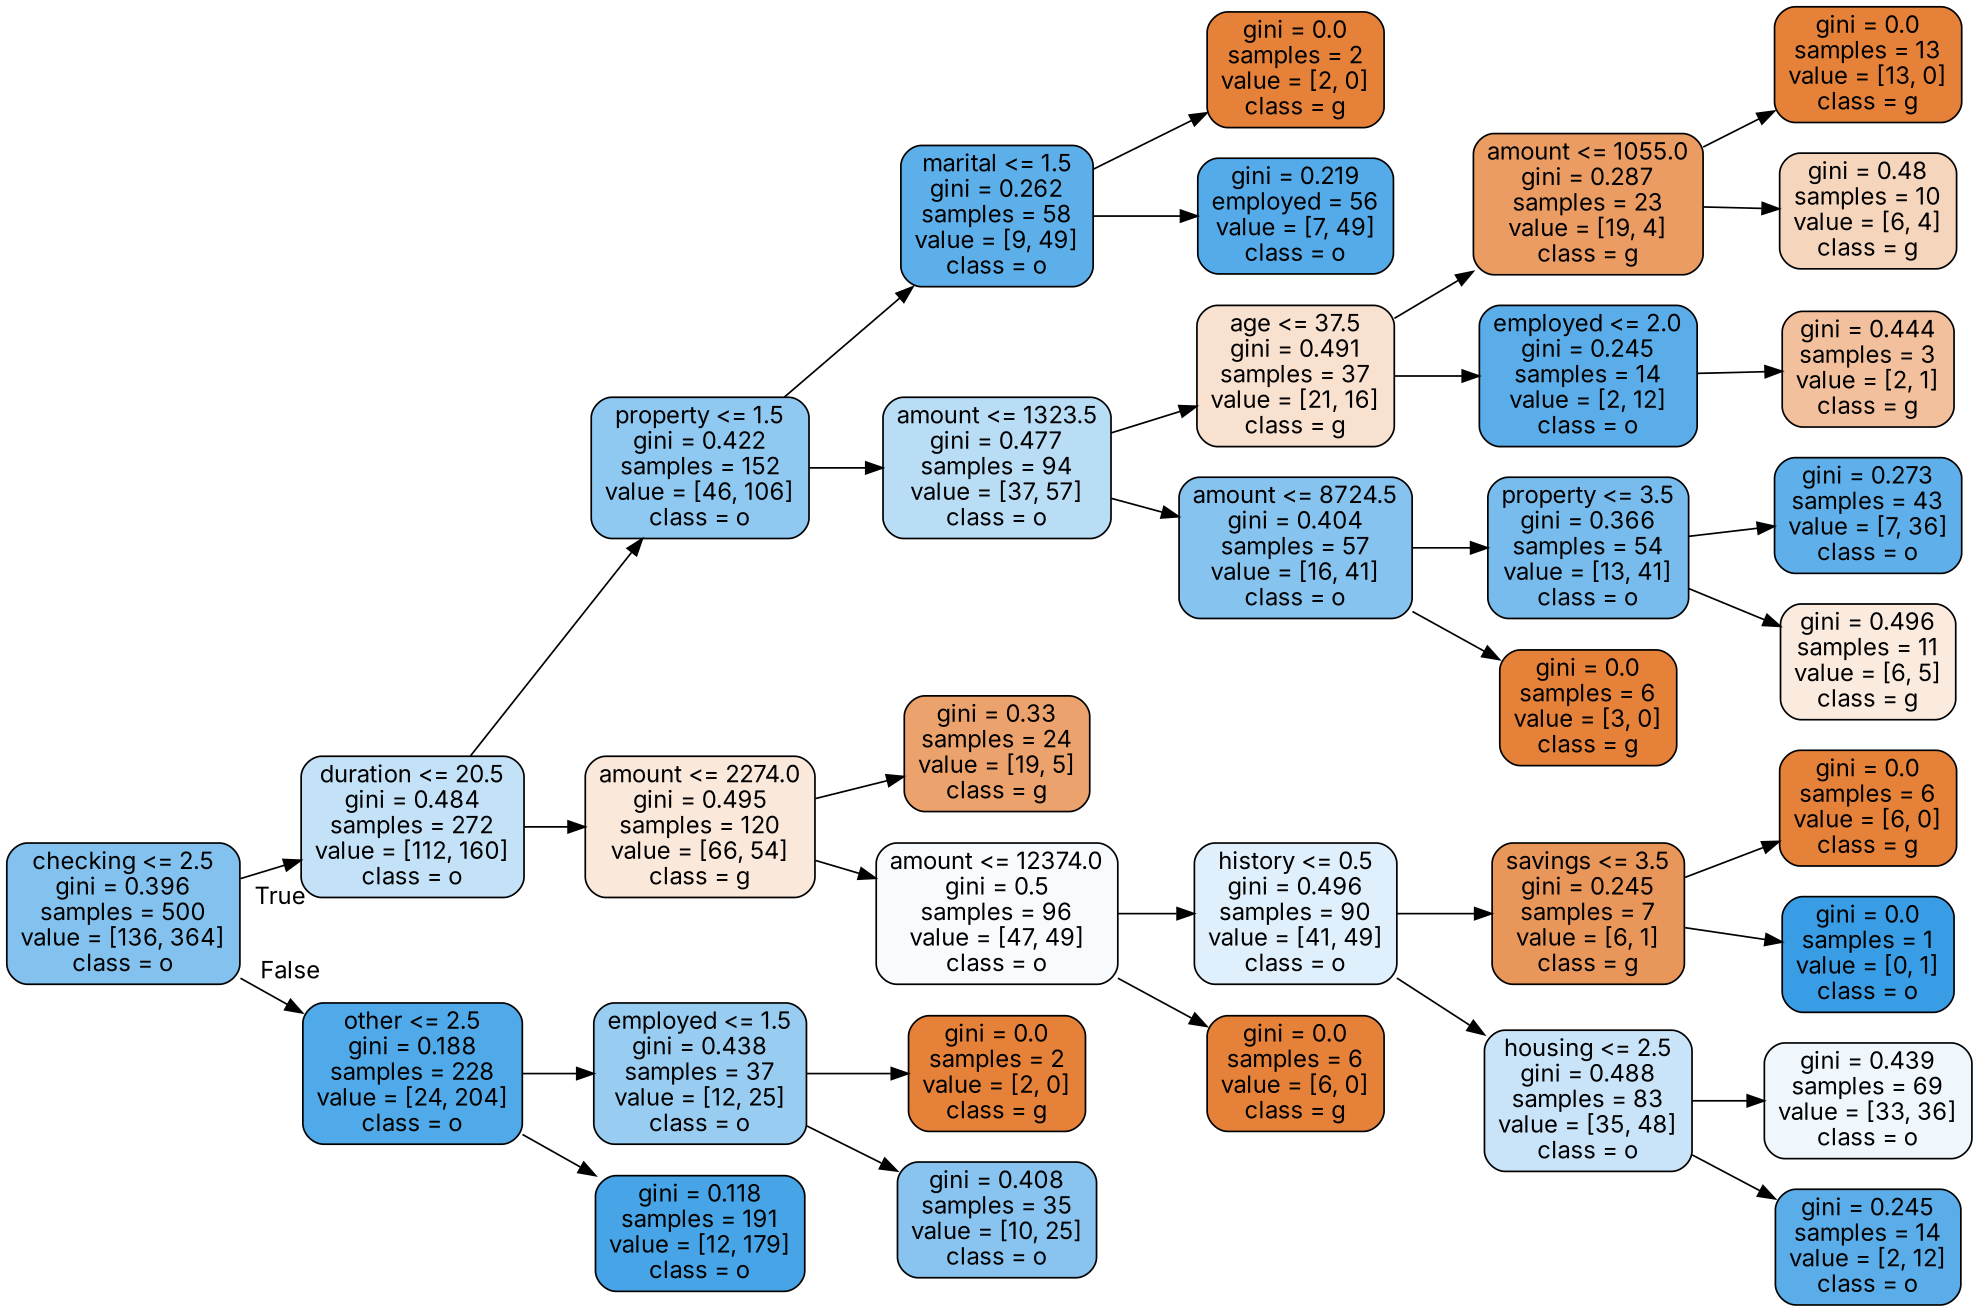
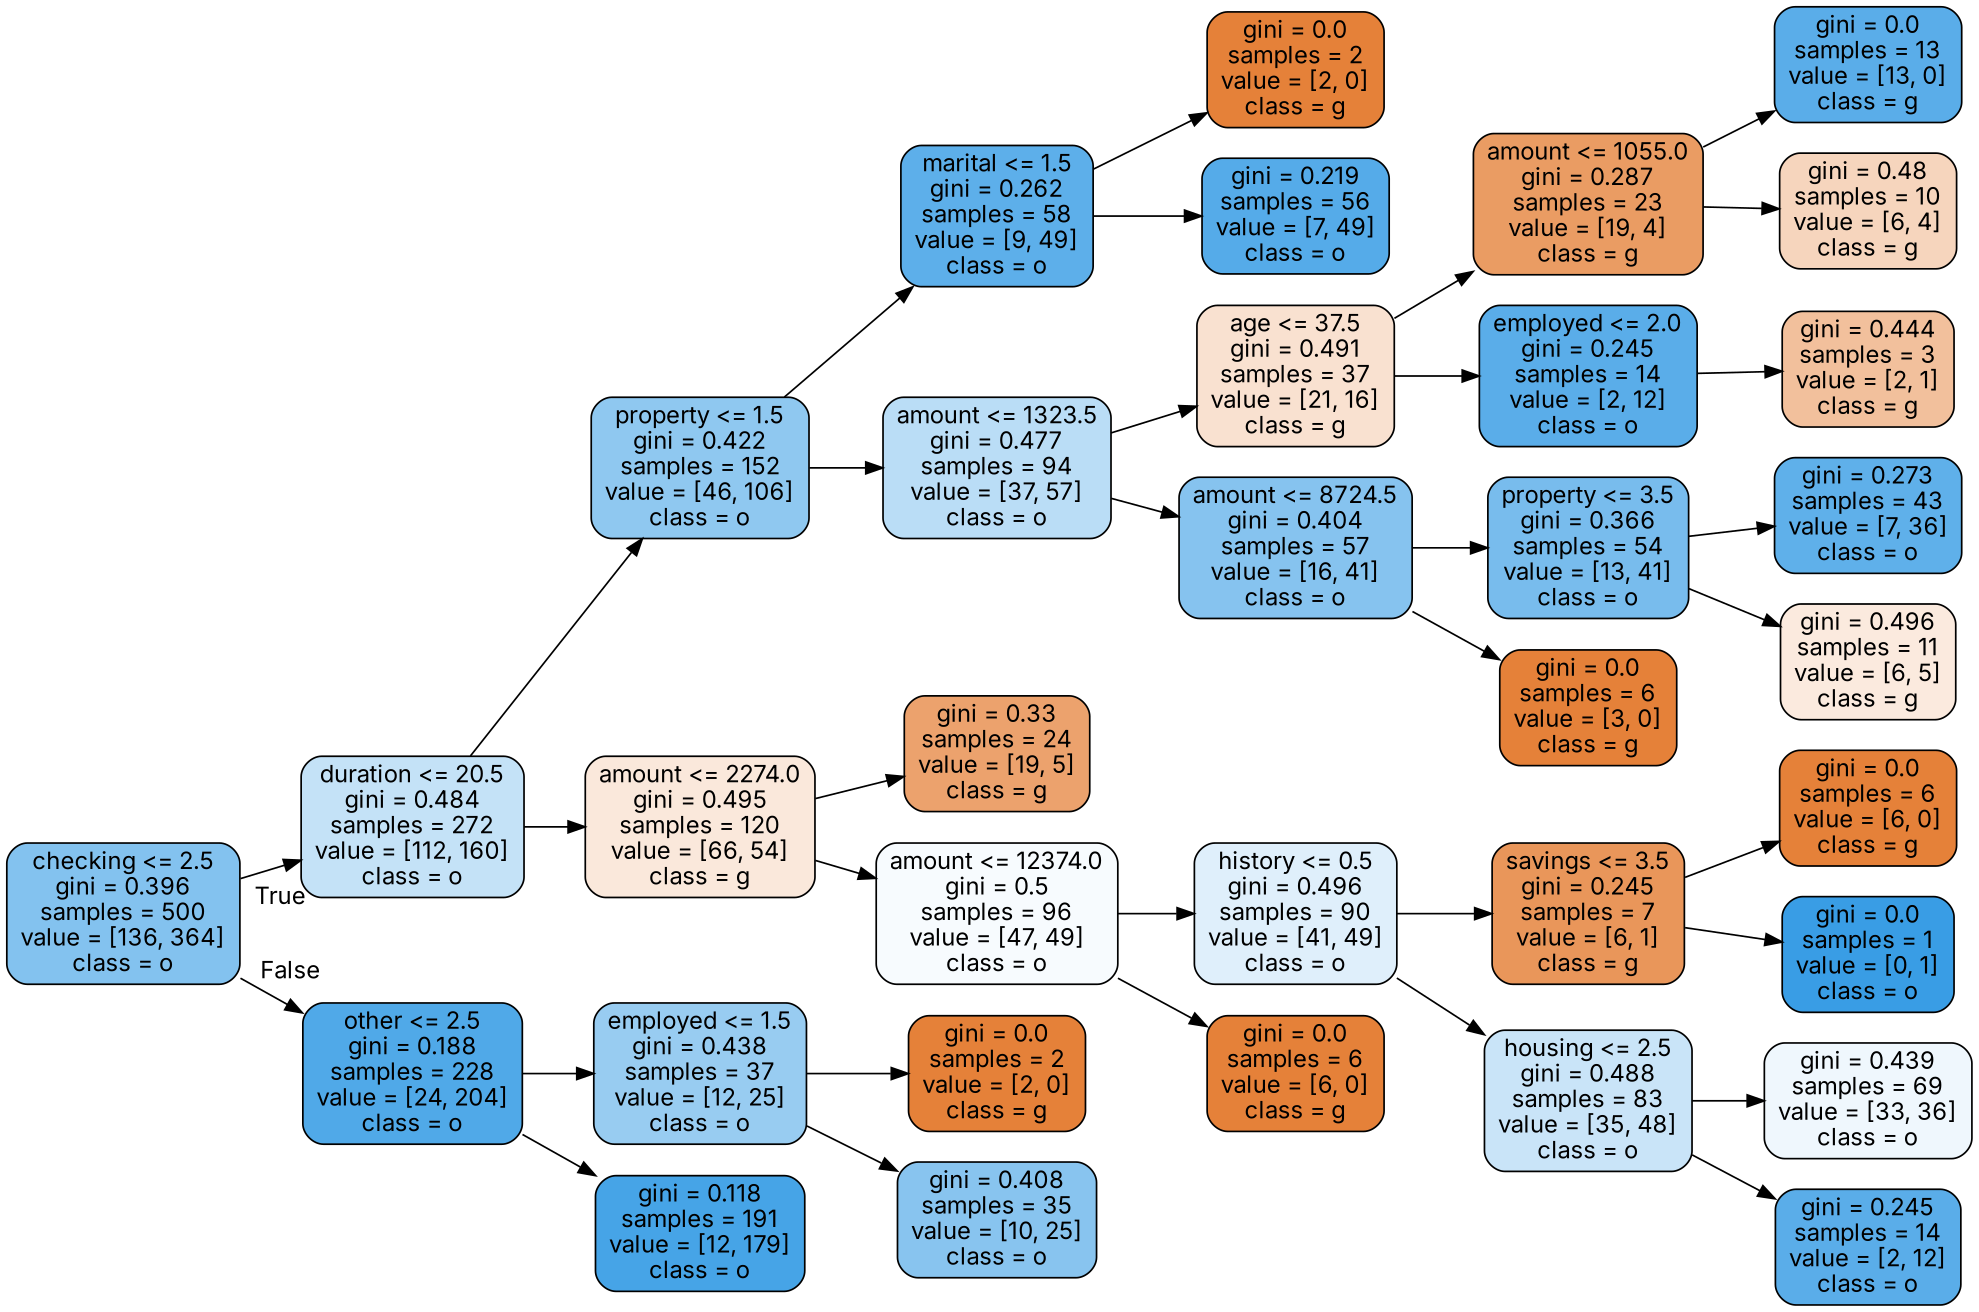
node "gini = 0.0 samples = 13 value = [13, 0] class = g": fillcolor #e58139 -> #5aade9
node "gini = 0.219 employed = 56 value = [7, 49] class = o": label "gini = 0.219 employed = 56 value = [7, 49] class = o" -> "gini = 0.219 samples = 56 value = [7, 49] class = o"
